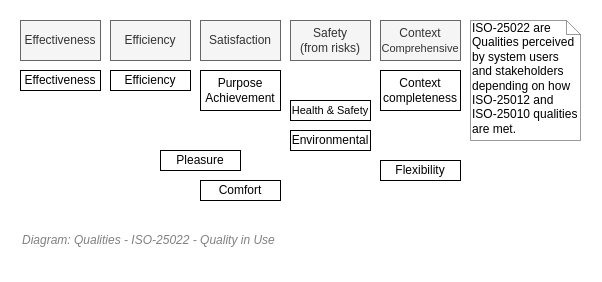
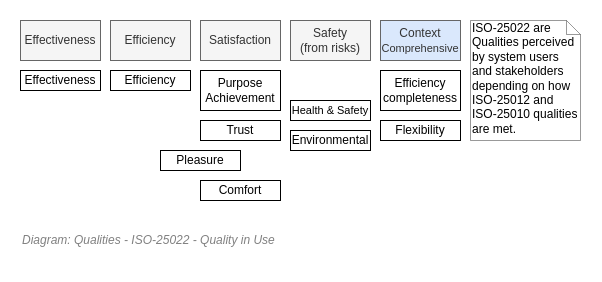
node "Context Comprehensive": fillcolor #f5f5f5 -> #dae8fc
node "Context completeness": label "Context completeness" -> "Efficiency completeness"
node "Trust": added
node "Flexibility": moved (421, 171) -> (421, 131)
